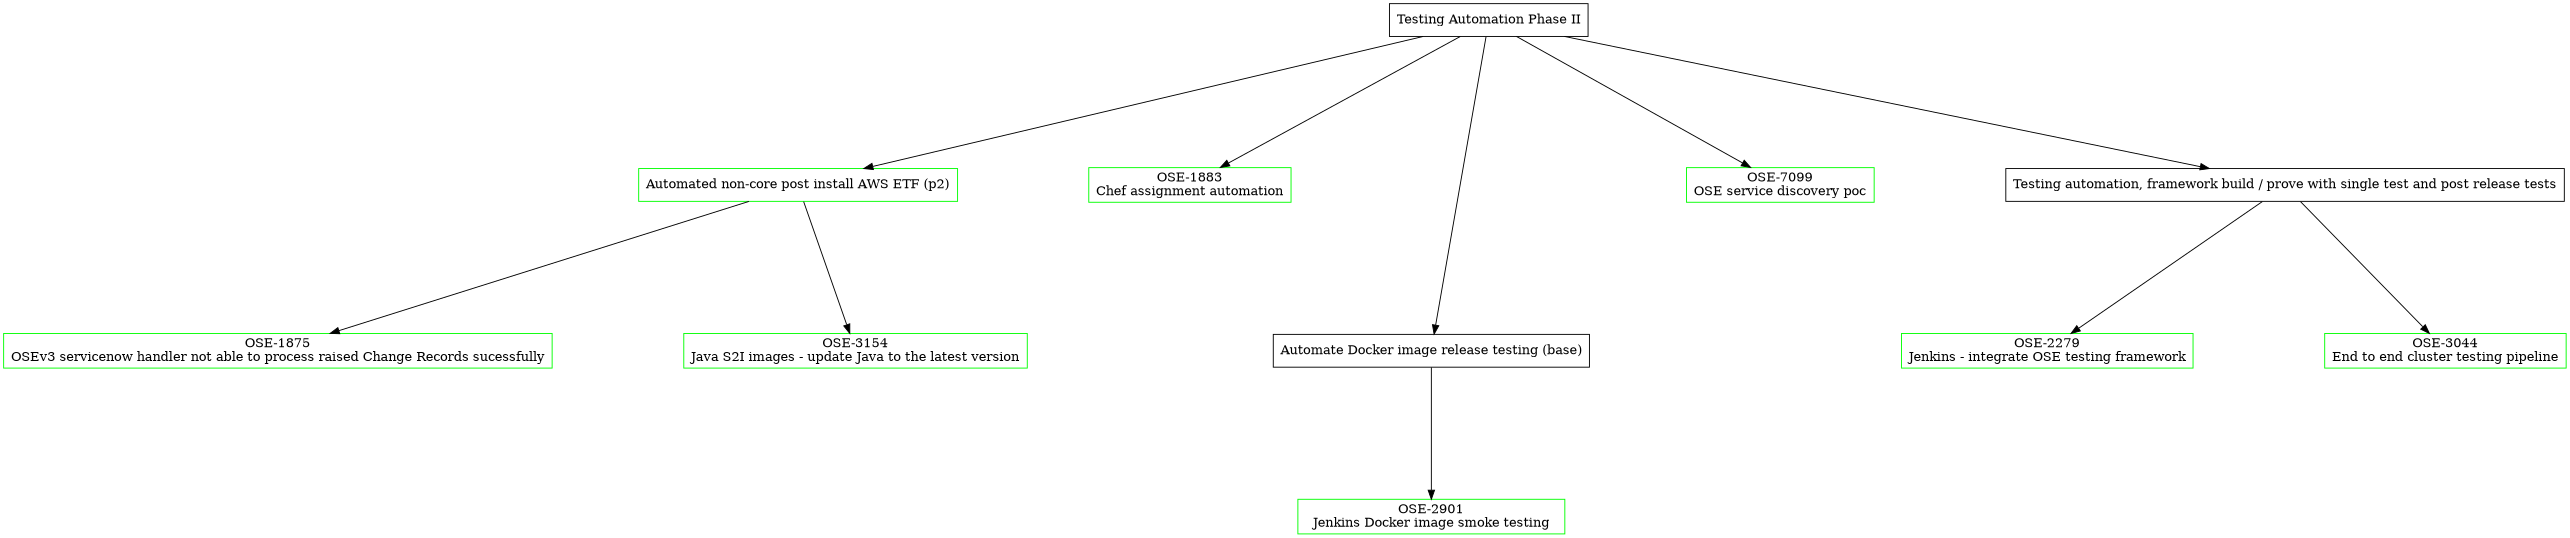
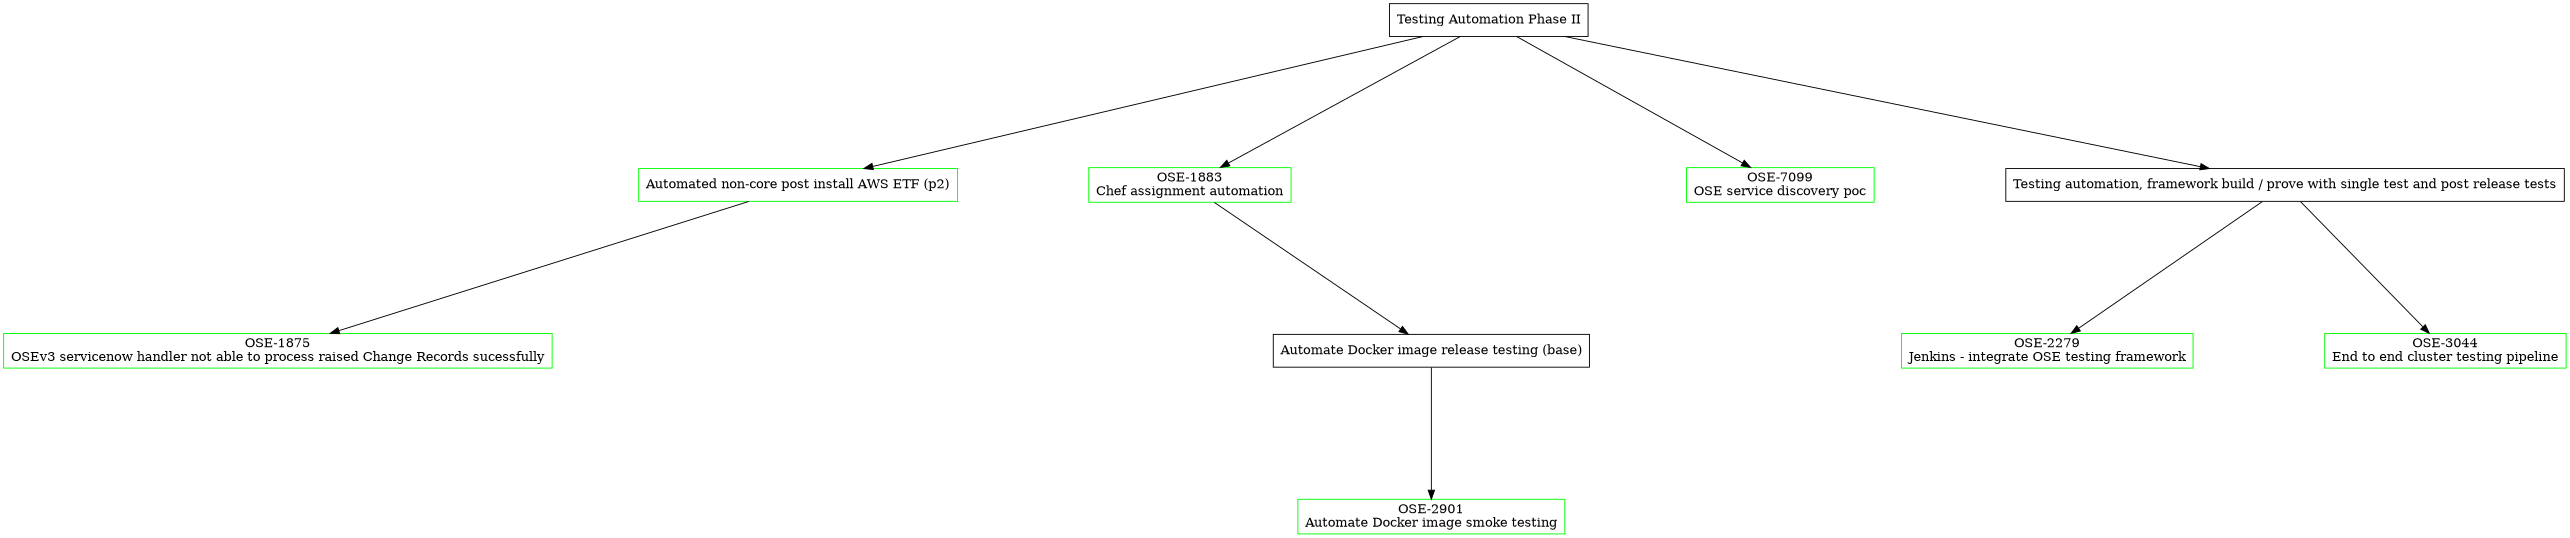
edge "Testing Automation Phase II" -> "Automate Docker image release testing (base)": now "OSE-1883 Chef assignment automation" -> "Automate Docker image release testing (base)"
node "OSE-3154 Java S2I images - update Java to the latest version": removed
node "OSE-2901 Jenkins Docker image smoke testing": label "OSE-2901 Jenkins Docker image smoke testing" -> "OSE-2901 Automate Docker image smoke testing"
